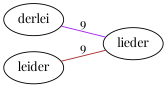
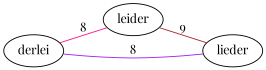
edge "derlei" -- "lieder": label "9" -> "8"
edge "leider" -- "derlei": added, label "8"
